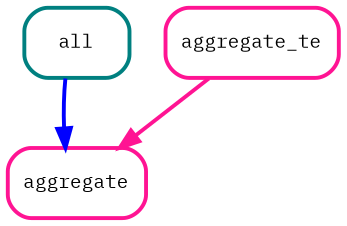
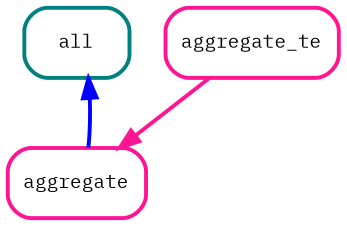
edge "all" -> "aggregate": reversed
